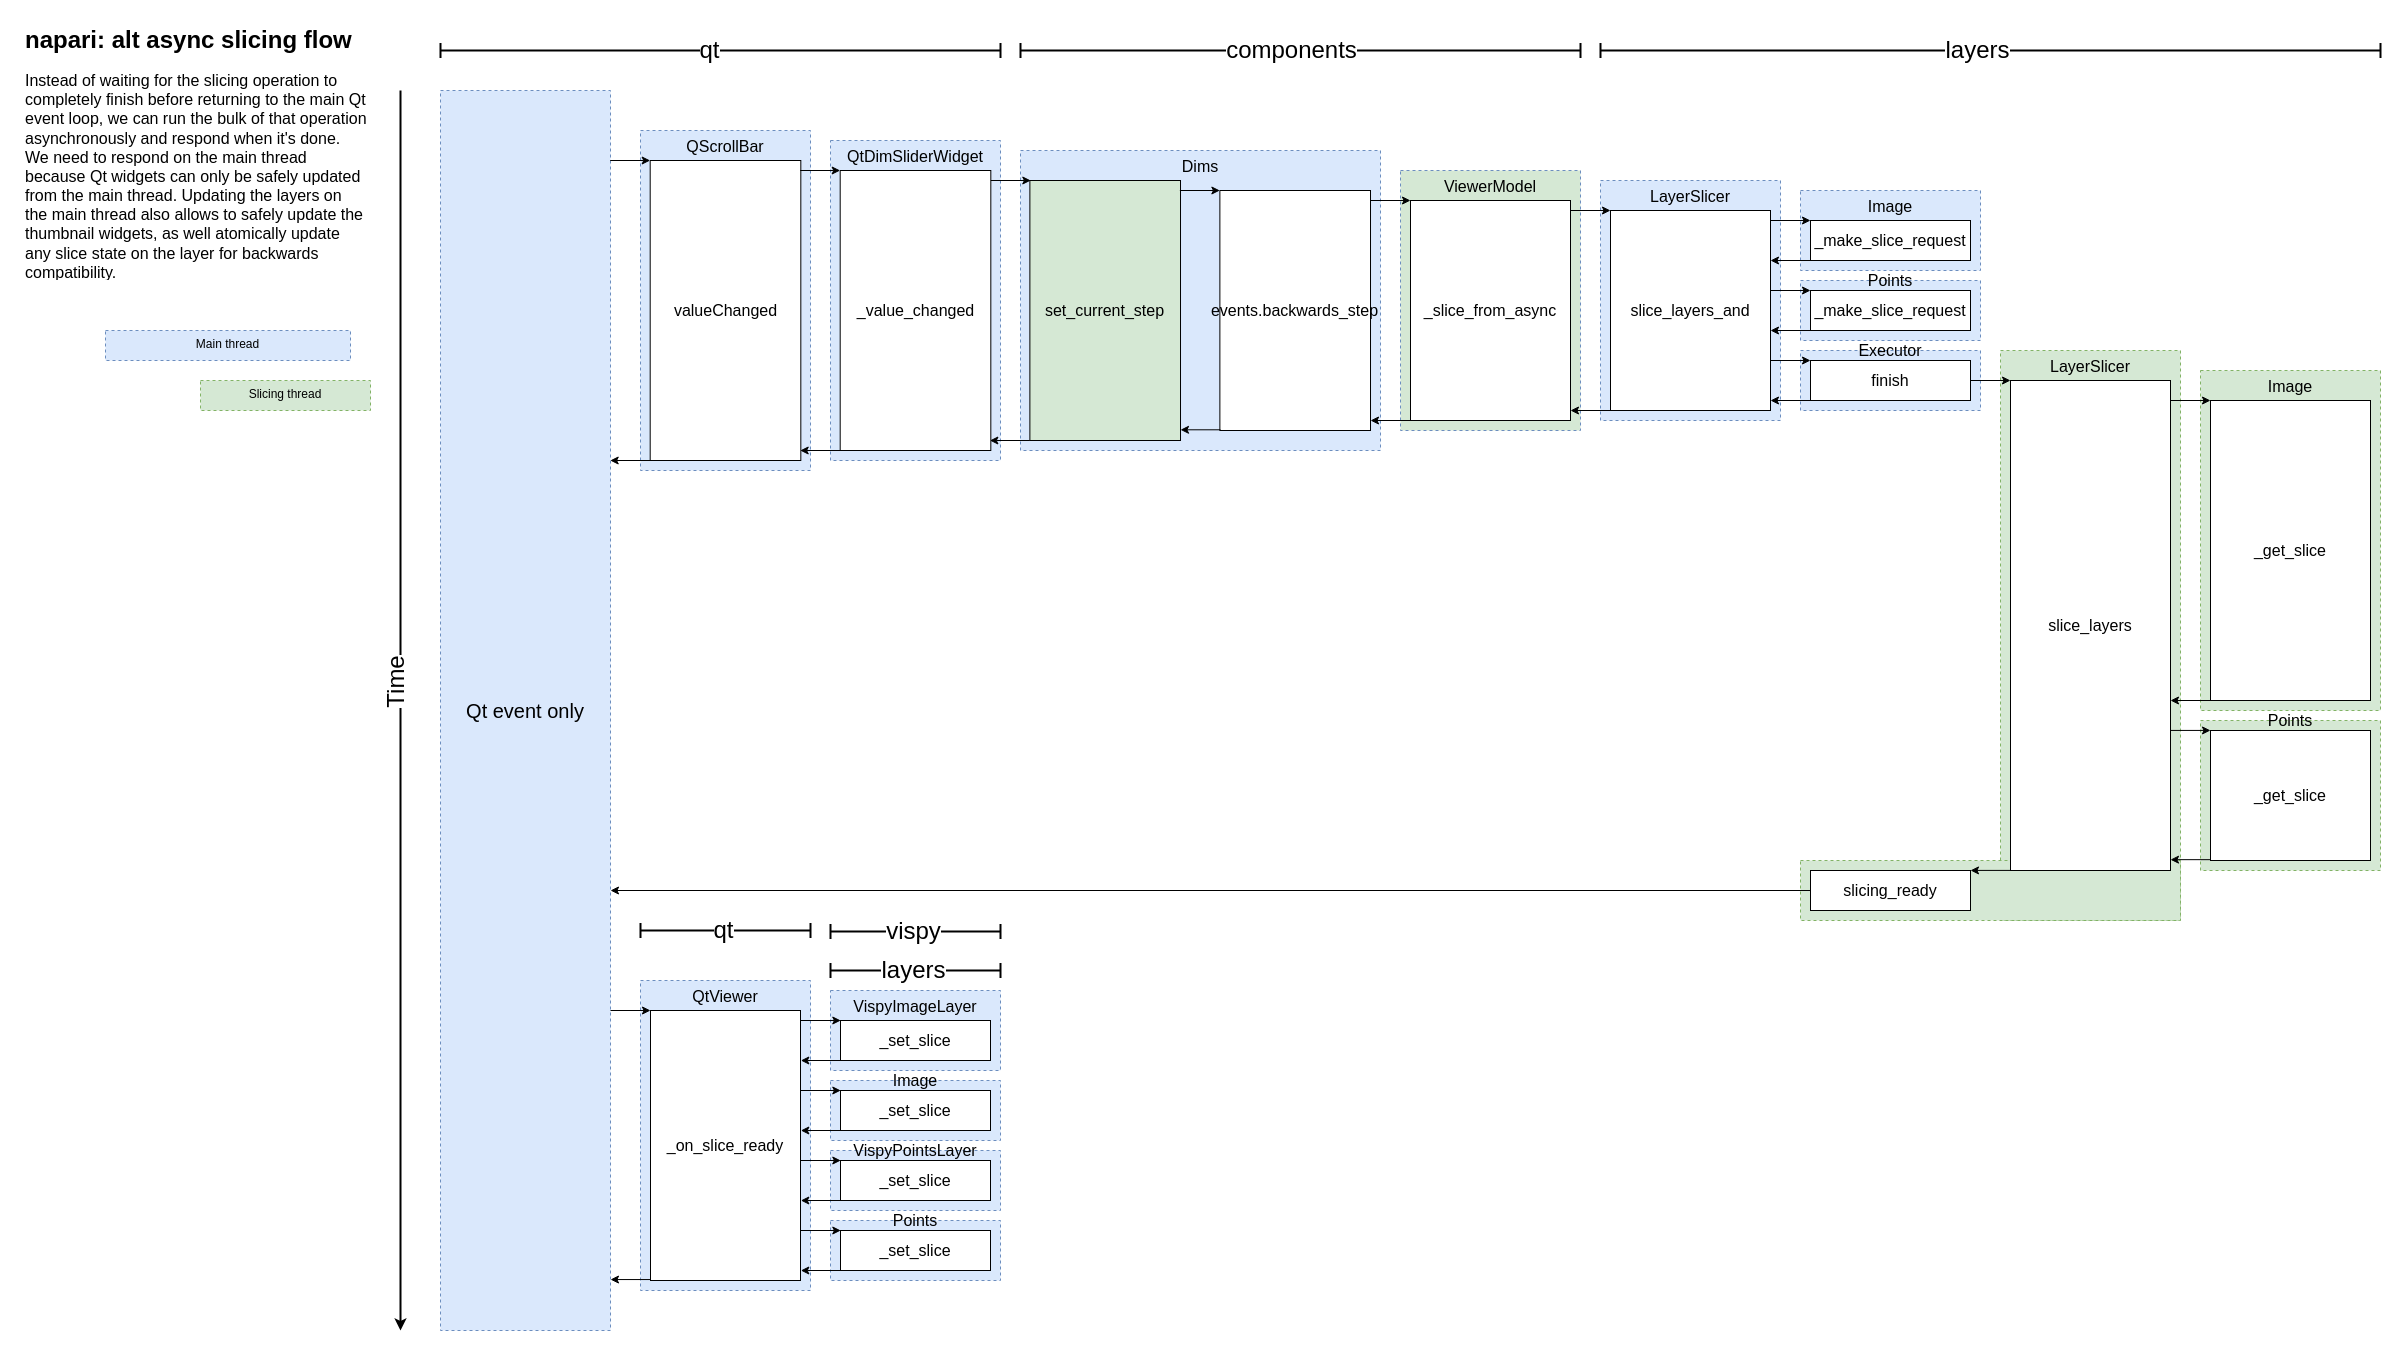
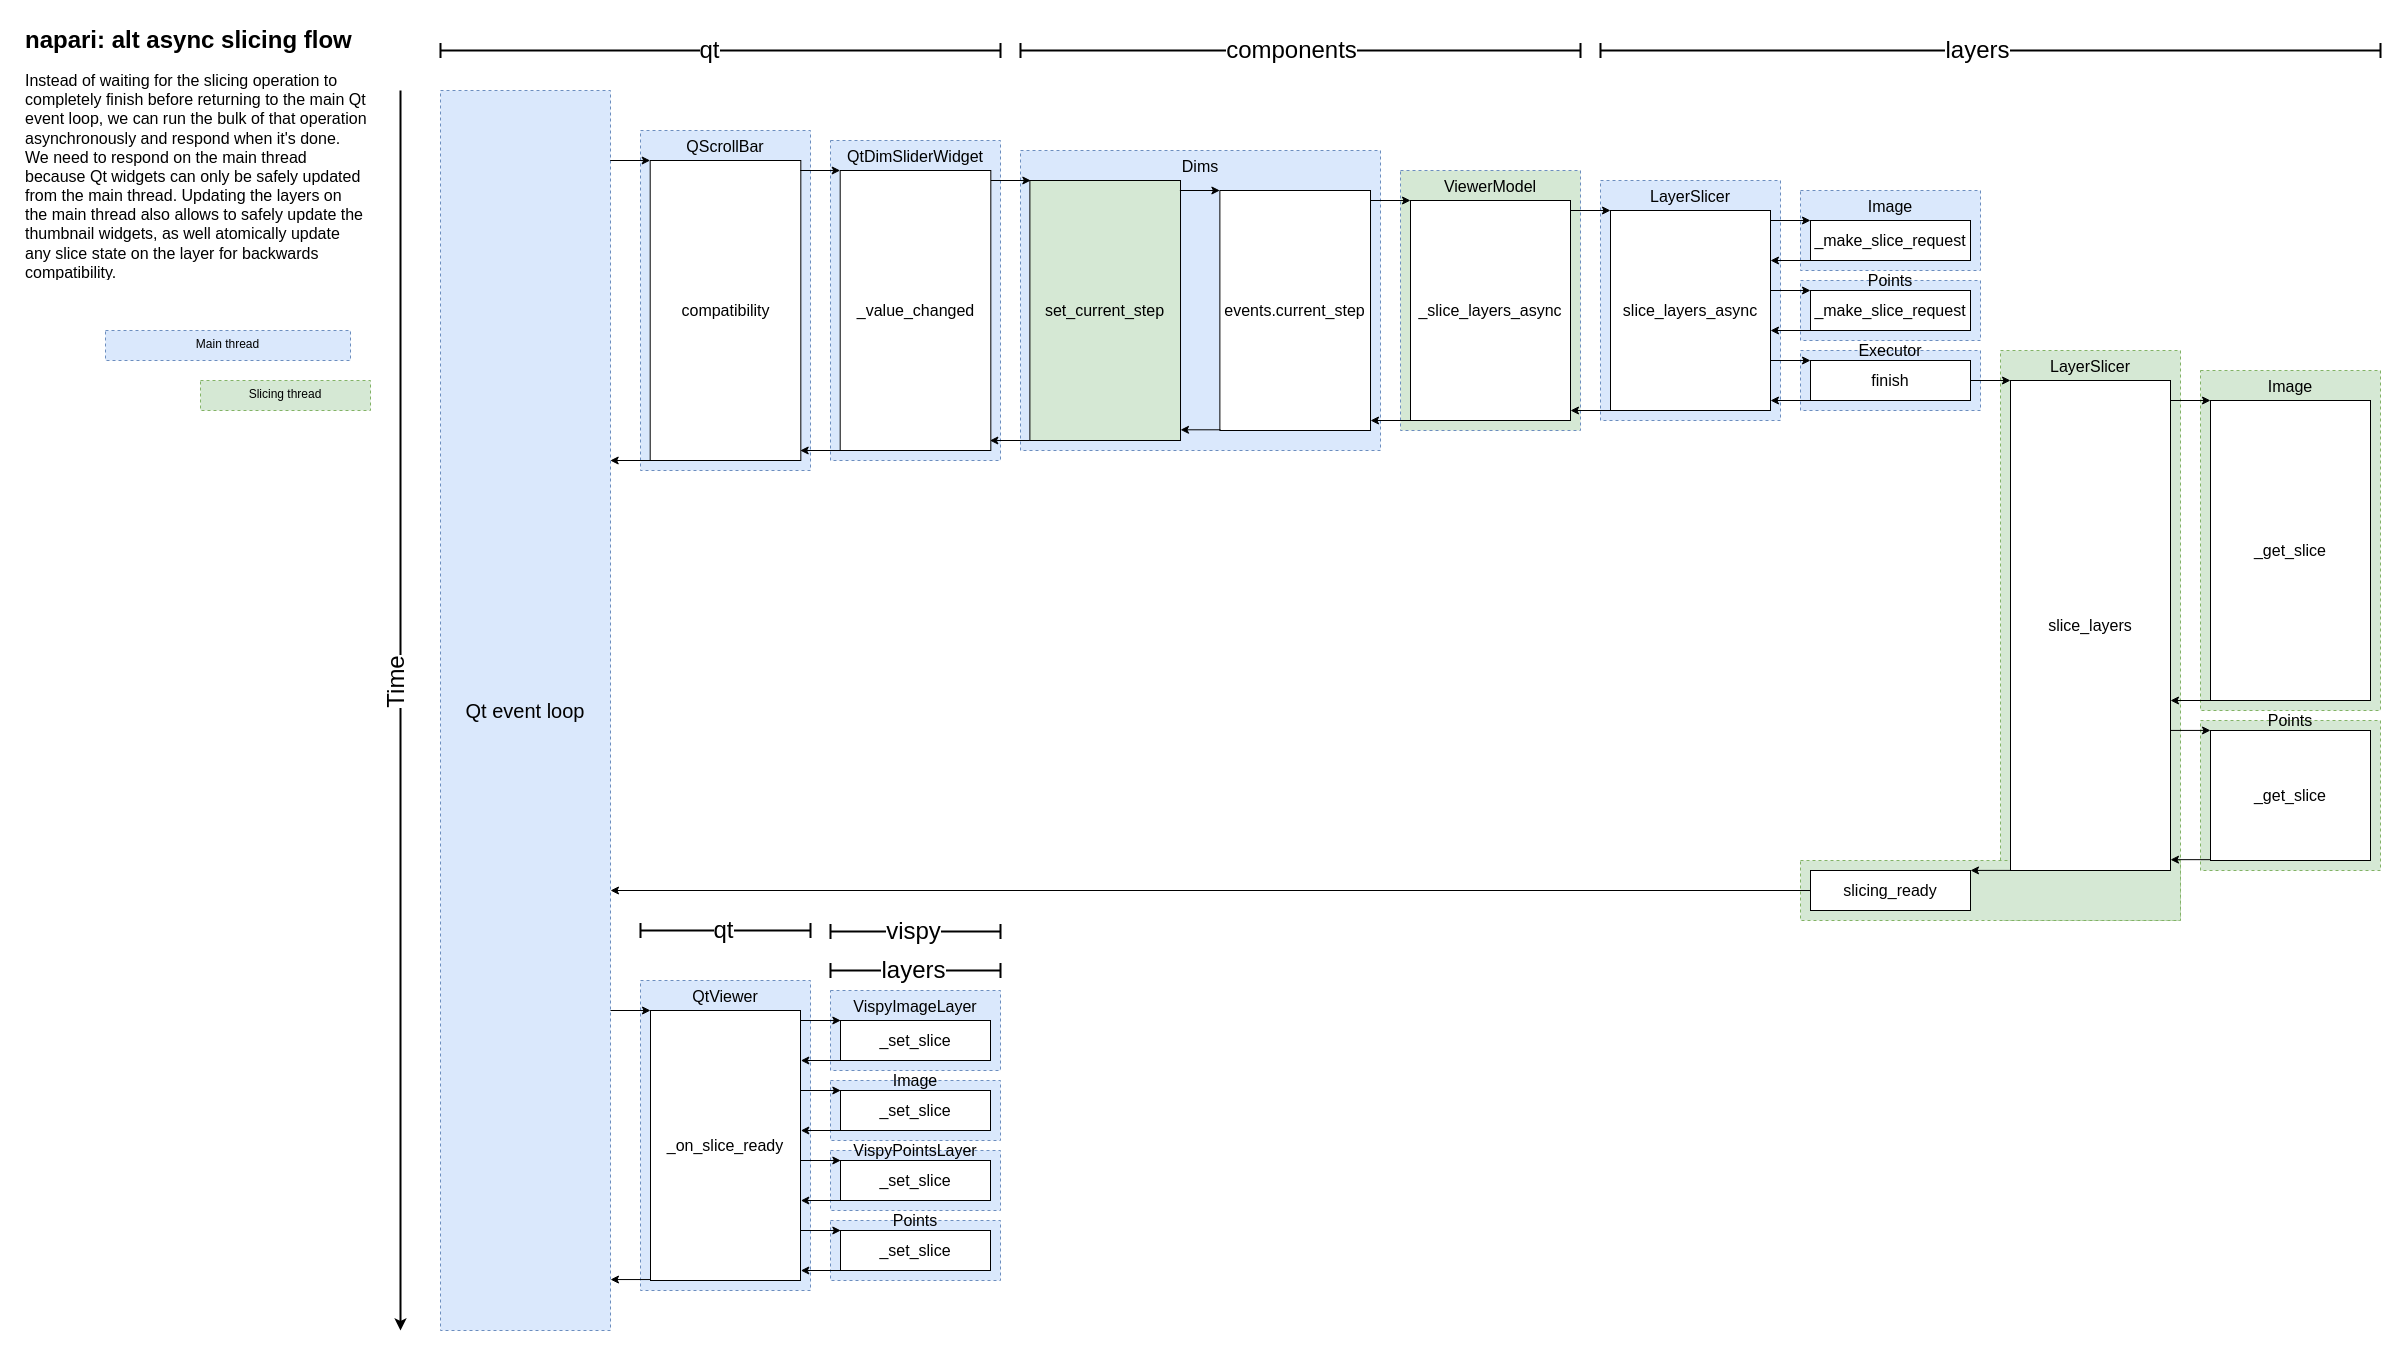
node "valueChanged": label "valueChanged" -> "compatibility"
node "events.backwards_step": label "events.backwards_step" -> "events.current_step"
node "_slice_from_async": label "_slice_from_async" -> "_slice_layers_async"
node "slice_layers_and": label "slice_layers_and" -> "slice_layers_async"
node "Qt event only": label "Qt event only" -> "Qt event loop"
